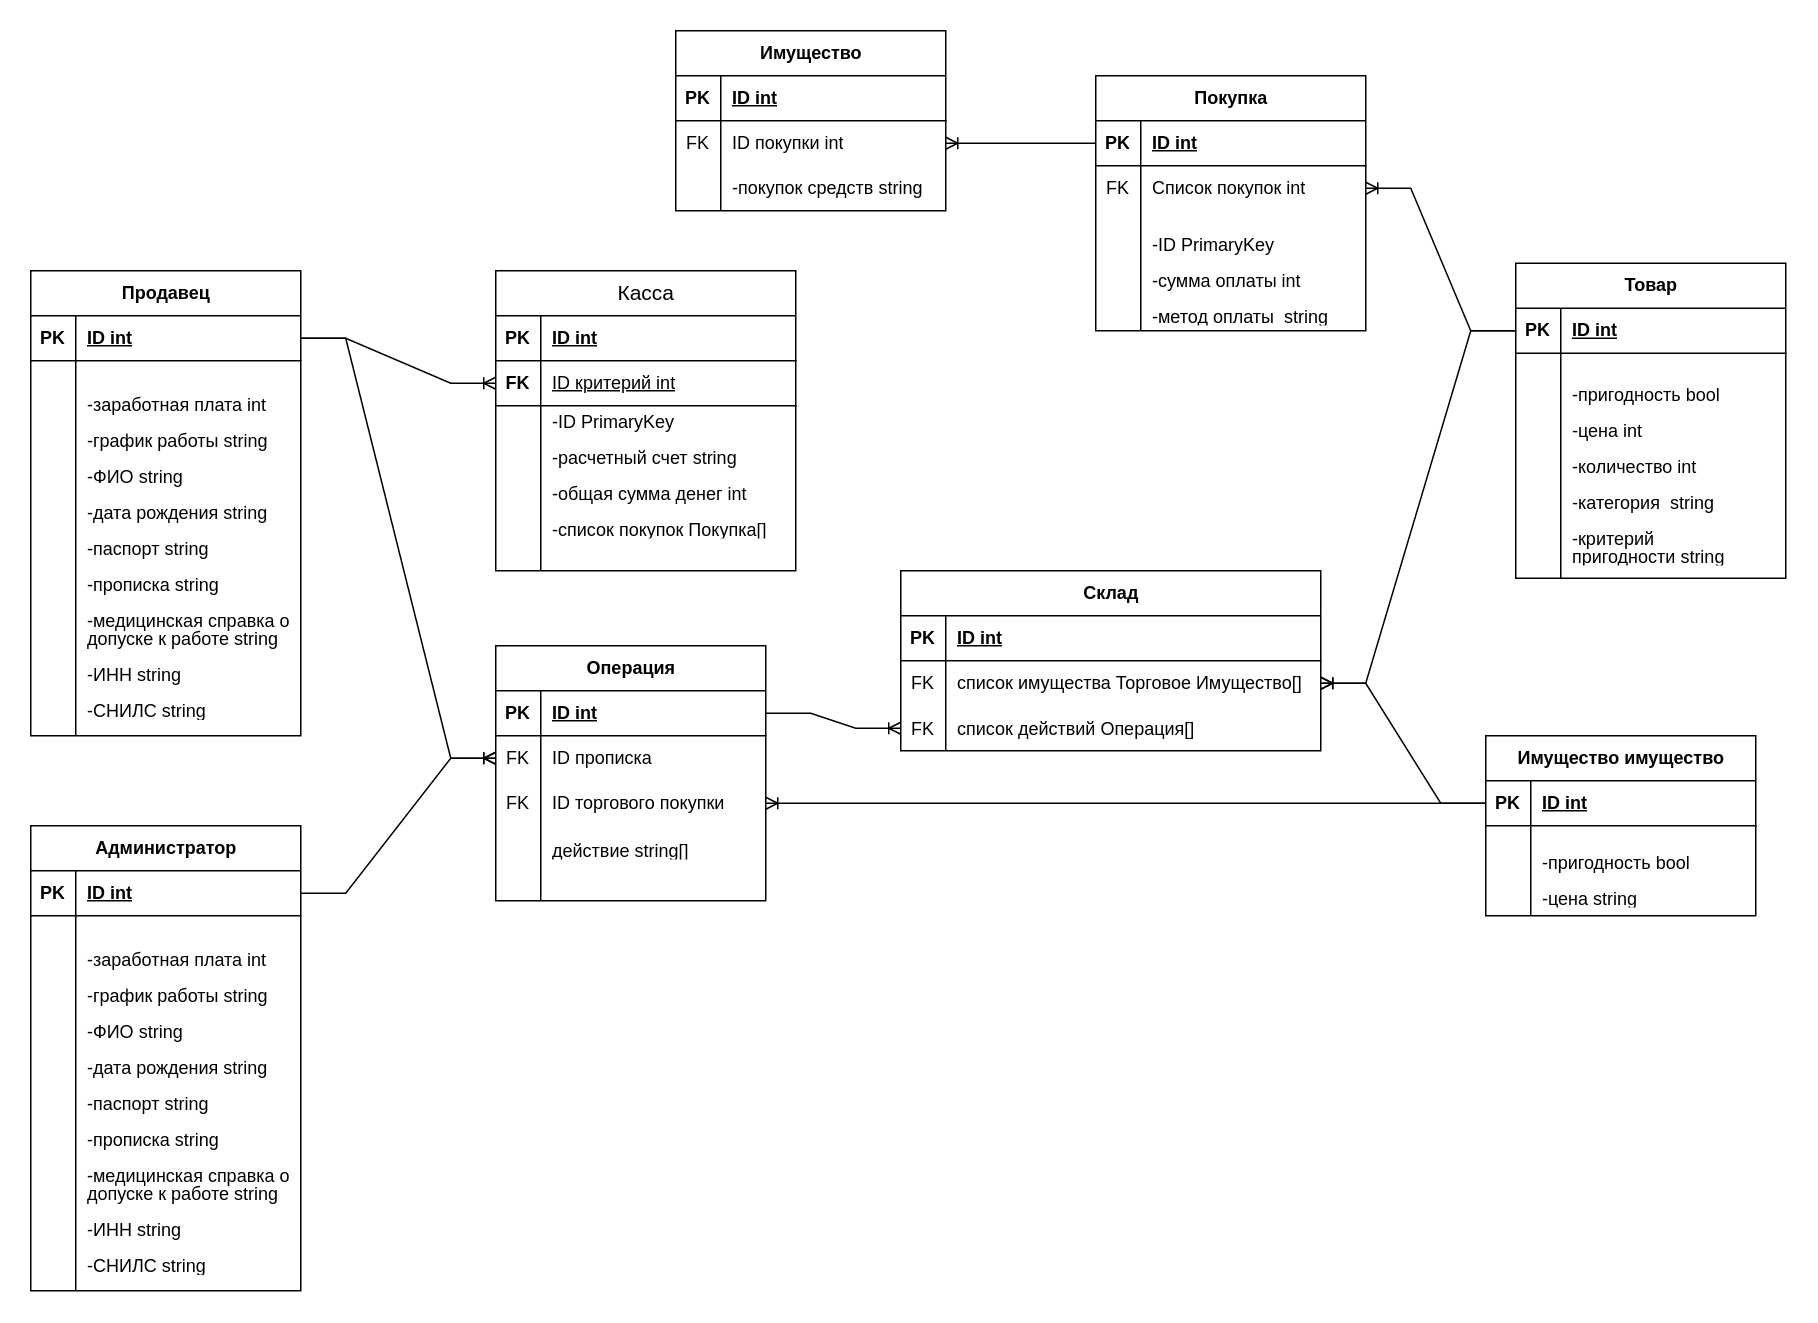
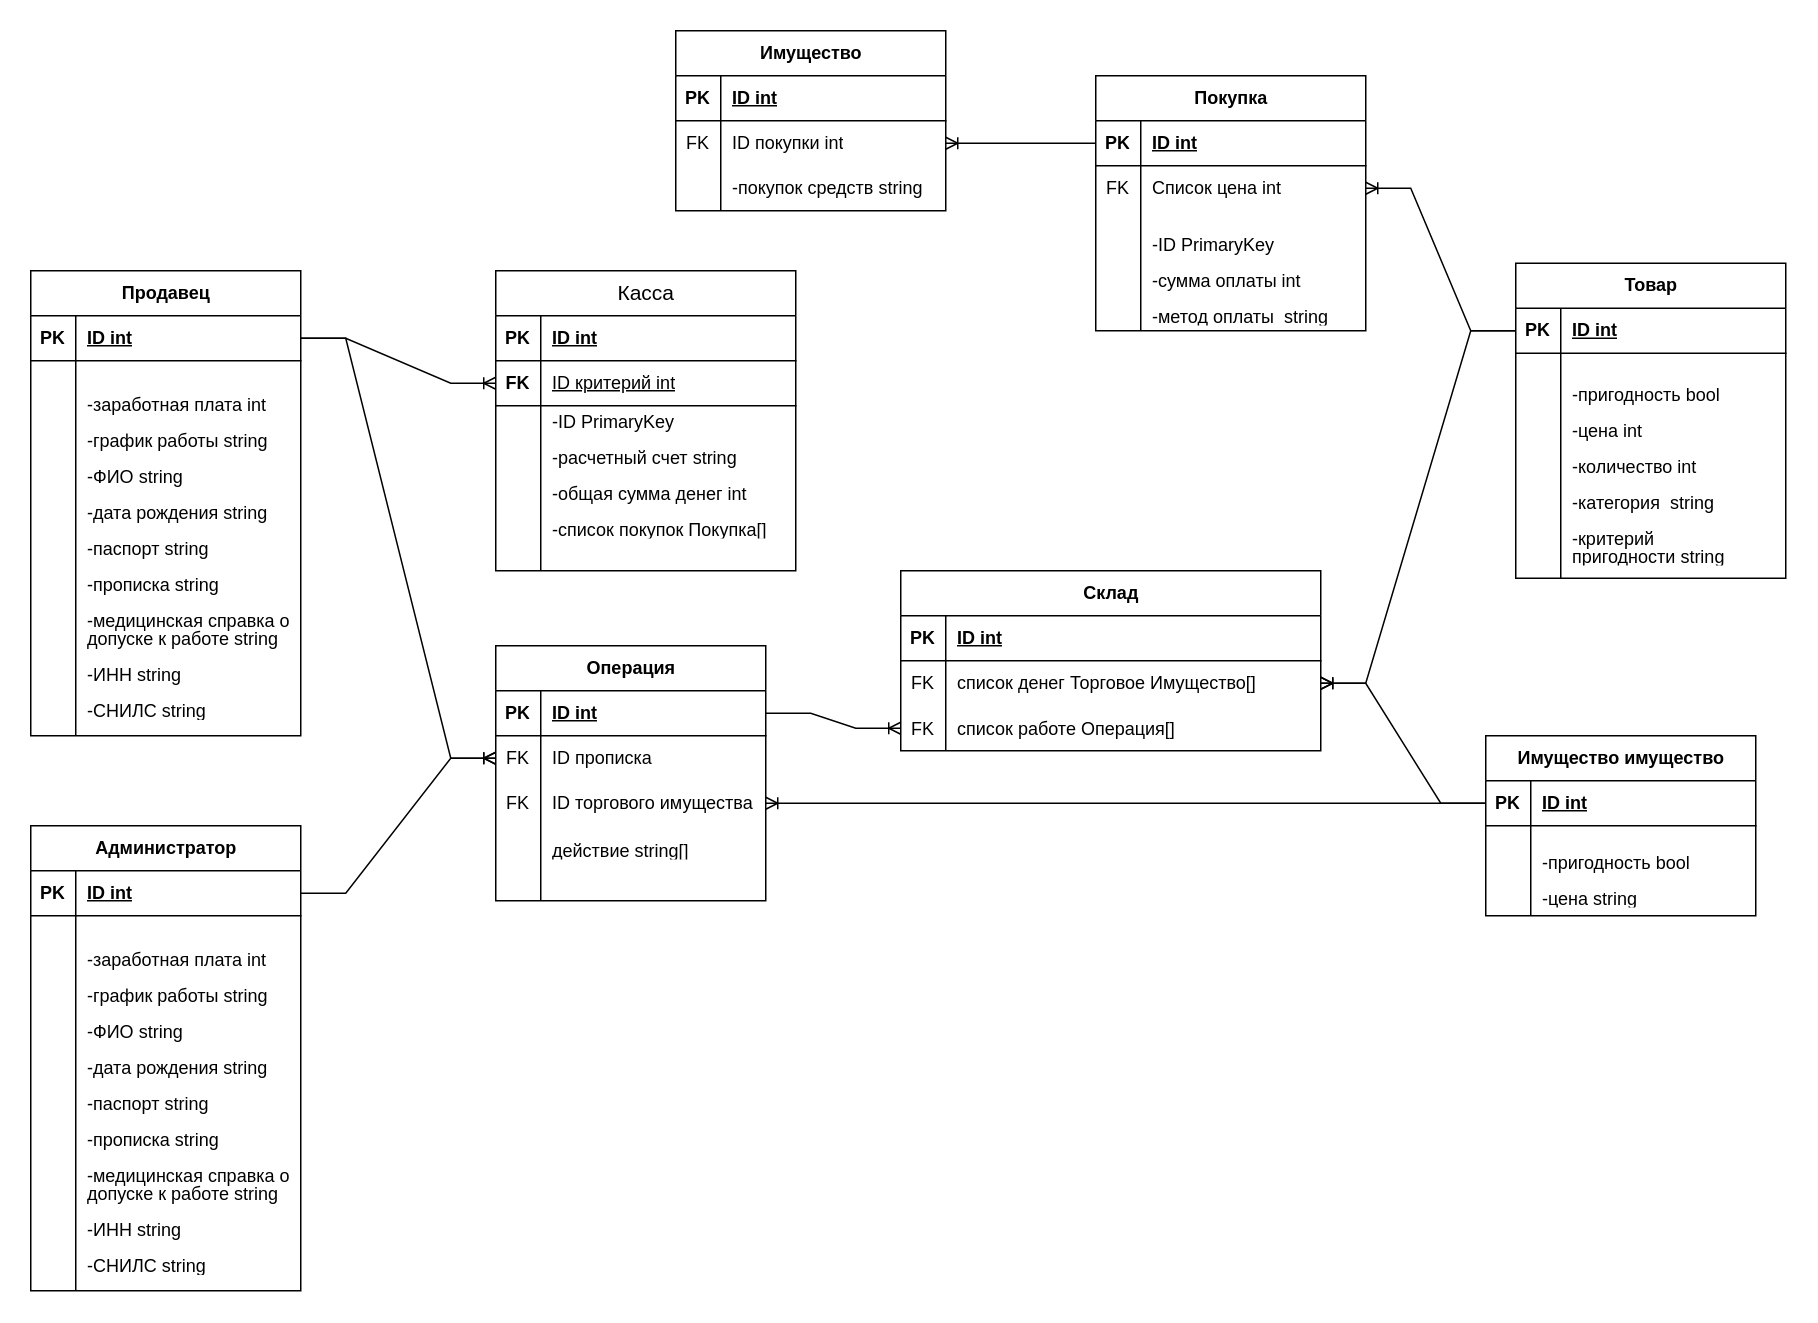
node "Список покупок int": label "Список покупок int" -> "Список цена int"
node "список имущества Торговое Имущество[]": label "список имущества Торговое Имущество[]" -> "список денег Торговое Имущество[]"
node "список действий Операция[]": label "список действий Операция[]" -> "список работе Операция[]"
node "ID торгового покупки": label "ID торгового покупки" -> "ID торгового имущества"
